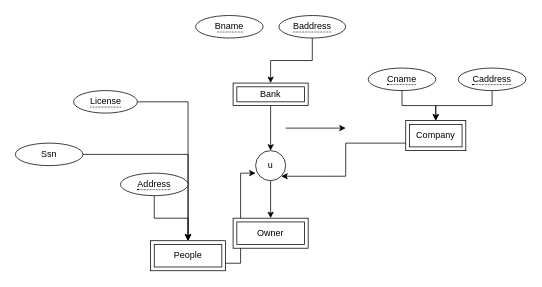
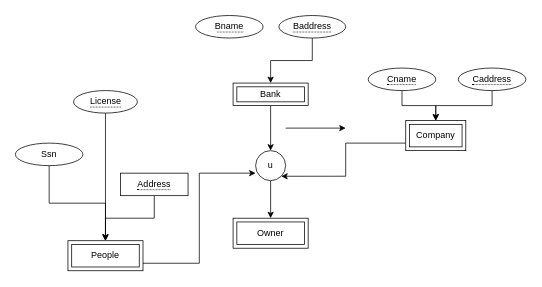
node "Address": shape ellipse -> rectangle
node "People": moved (188, 255) -> (105, 255)
